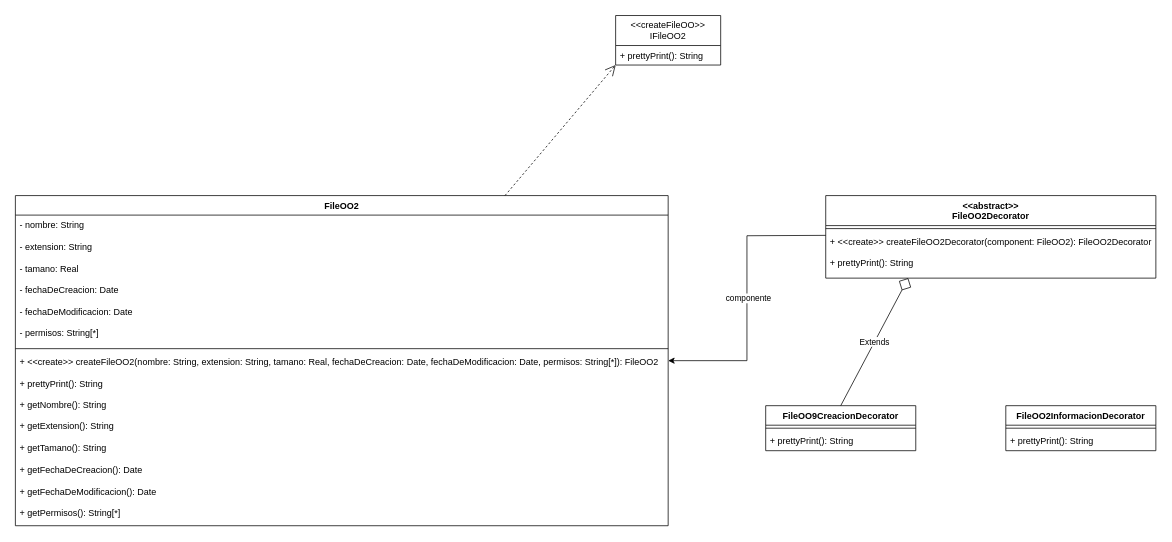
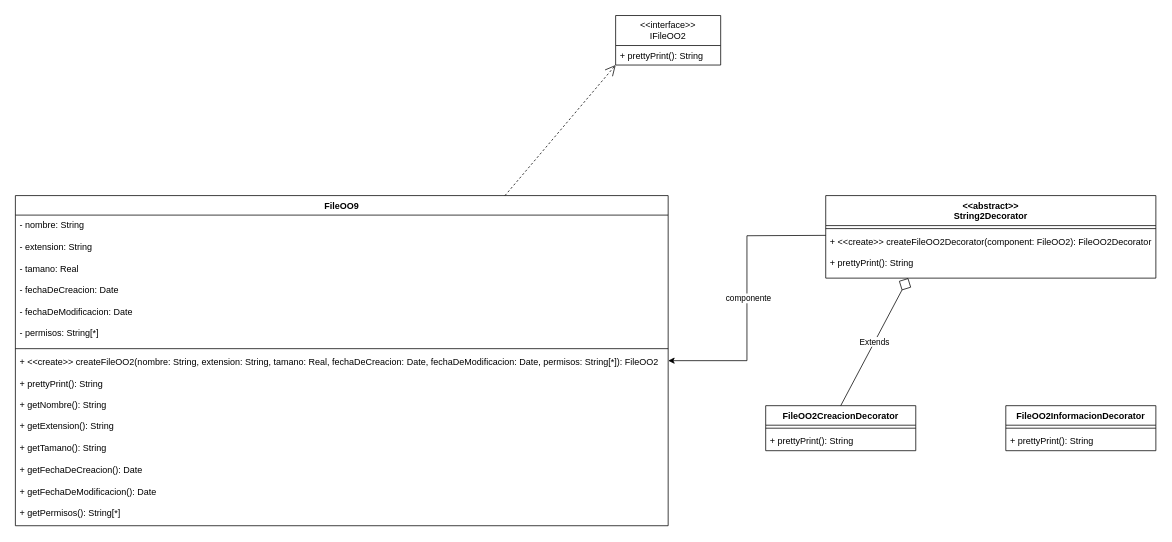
node "<<createFileOO>> IFileOO2": label "<<createFileOO>> IFileOO2" -> "<<interface>> IFileOO2"
node "FileOO2": label "FileOO2" -> "FileOO9"
node "<<abstract>> FileOO2Decorator": label "<<abstract>> FileOO2Decorator" -> "<<abstract>> String2Decorator"
node "FileOO9CreacionDecorator": label "FileOO9CreacionDecorator" -> "FileOO2CreacionDecorator"
